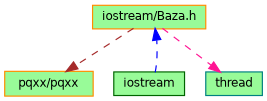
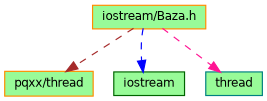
edge "iostream" -> "iostream/Baza.h": reversed
node "pqxx/pqxx": label "pqxx/pqxx" -> "pqxx/thread"
